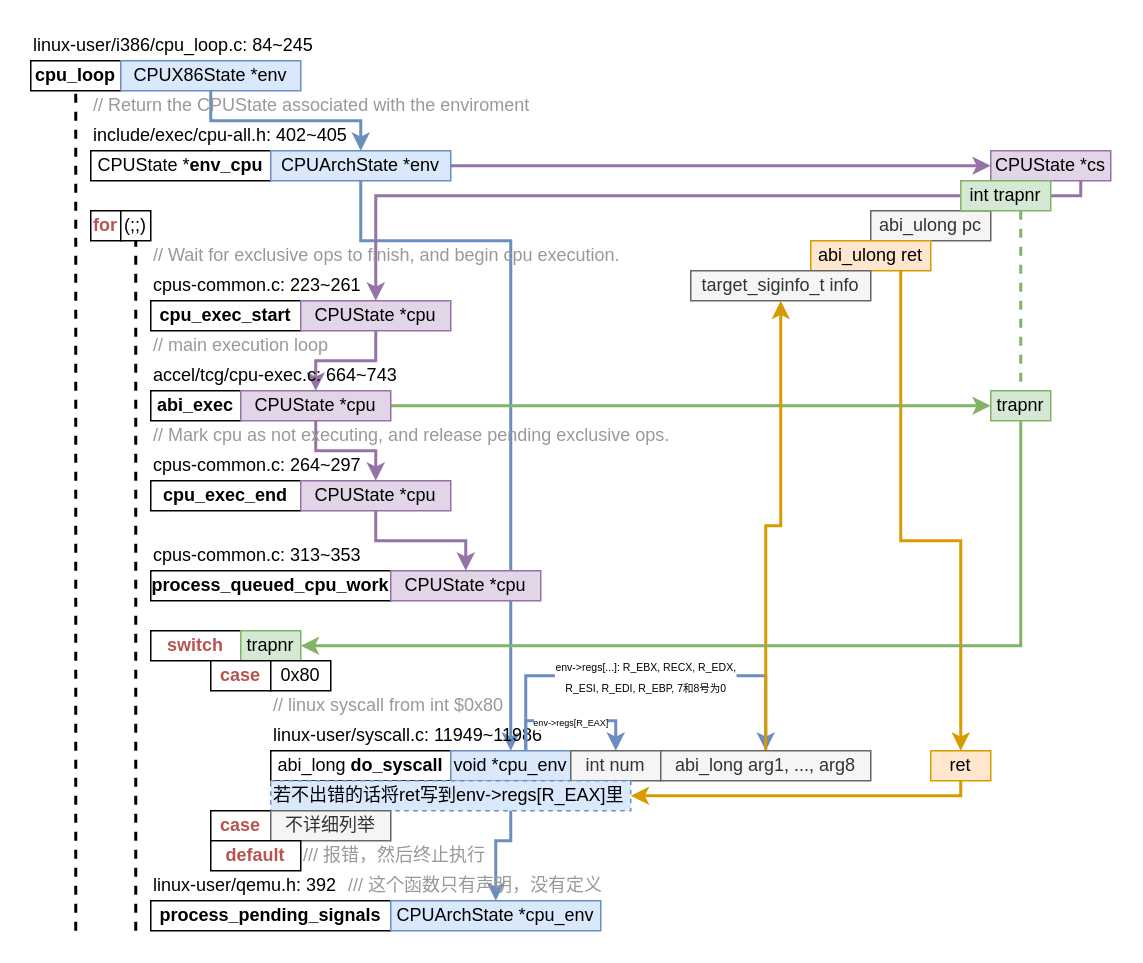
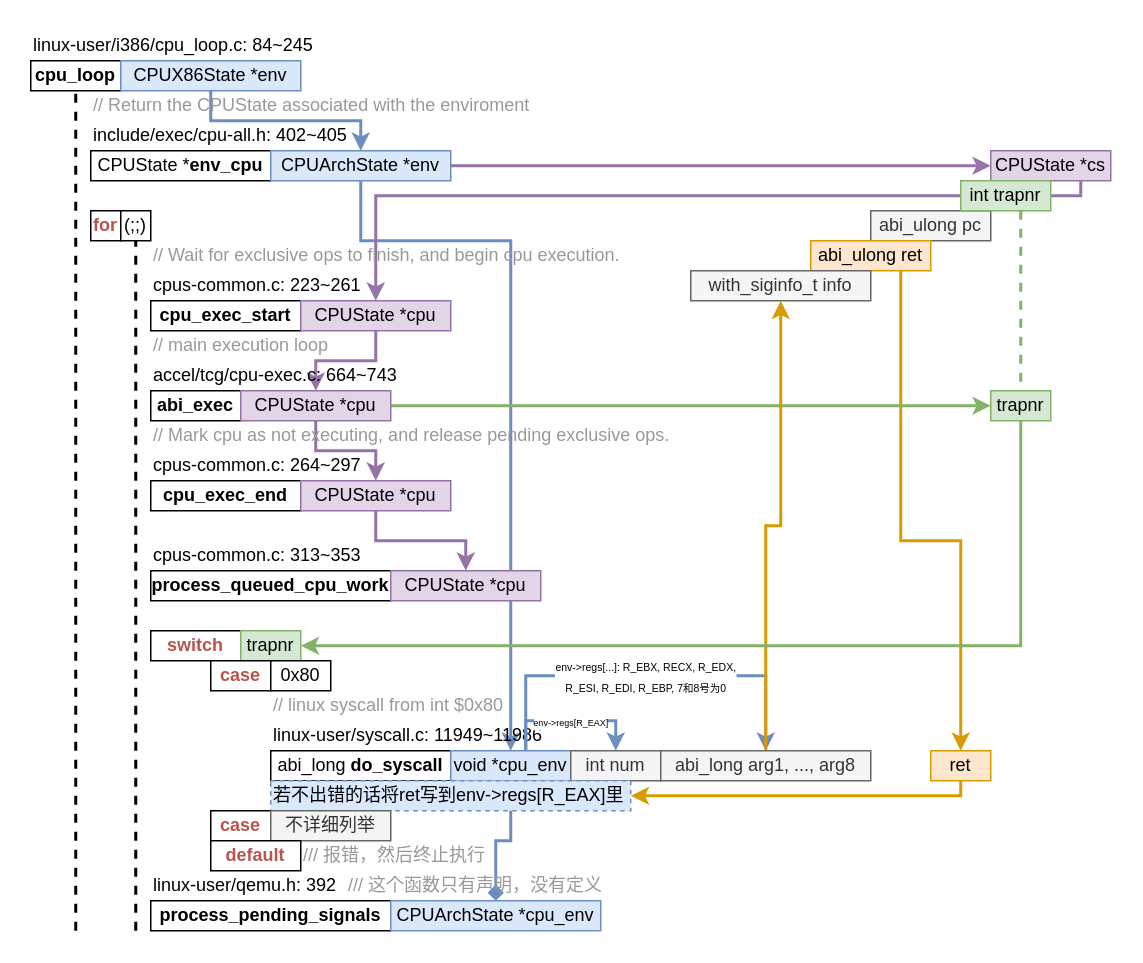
node "target_siginfo_t info": label "target_siginfo_t info" -> "with_siginfo_t info"
edge "void *cpu_env" -> "CPUArchState *cpu_env": arrowhead classic -> diamond
